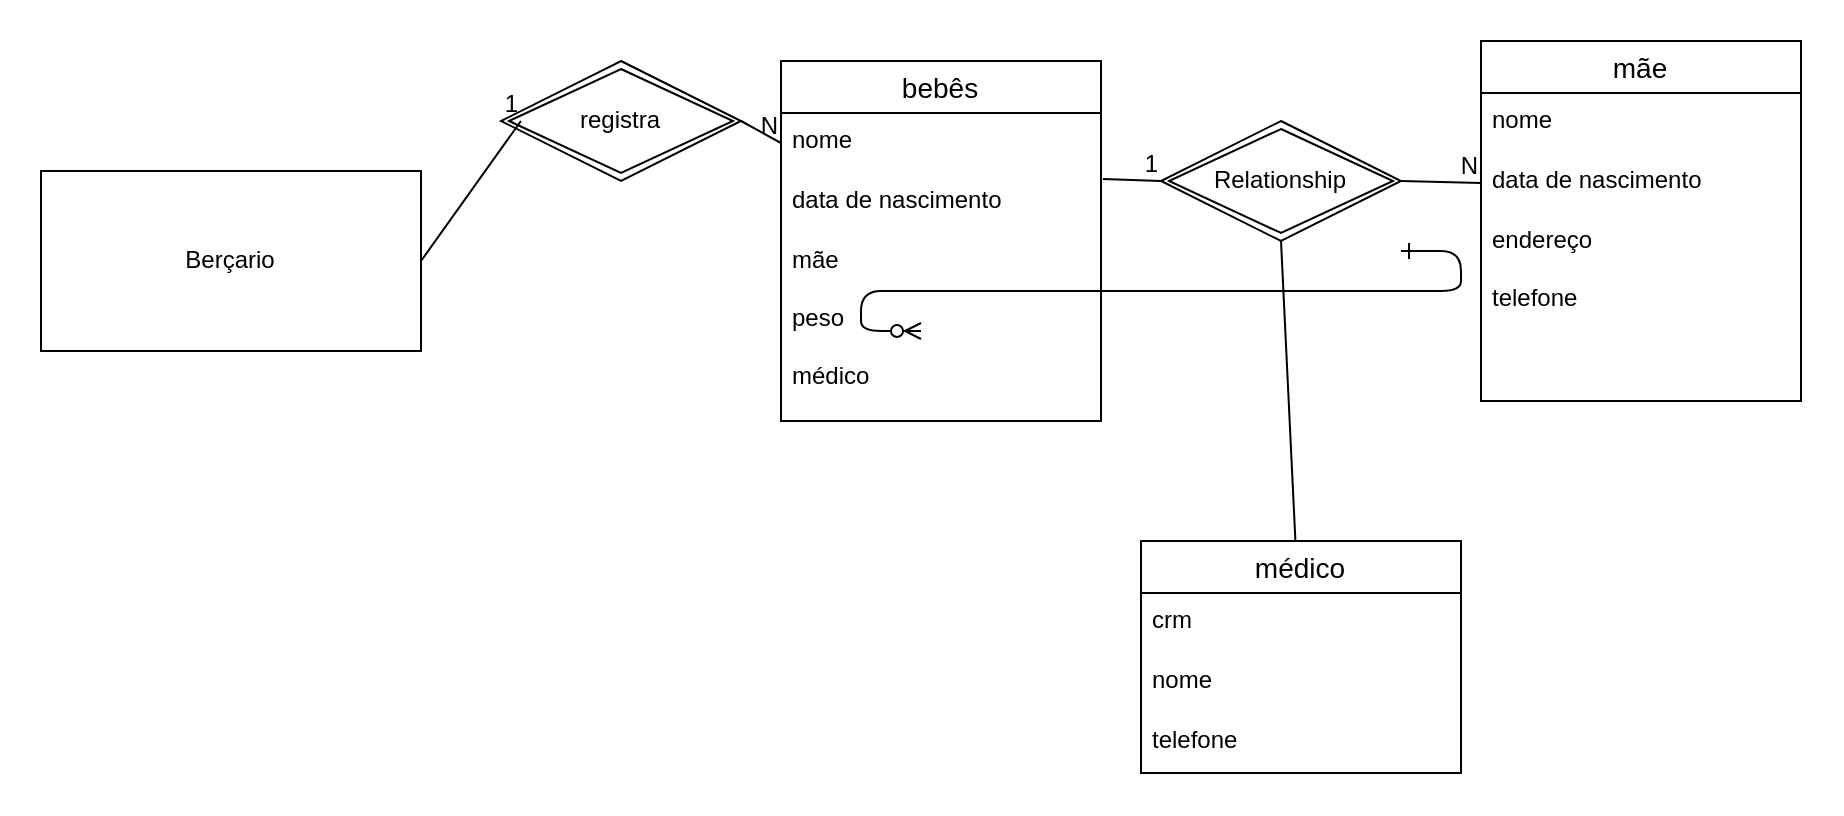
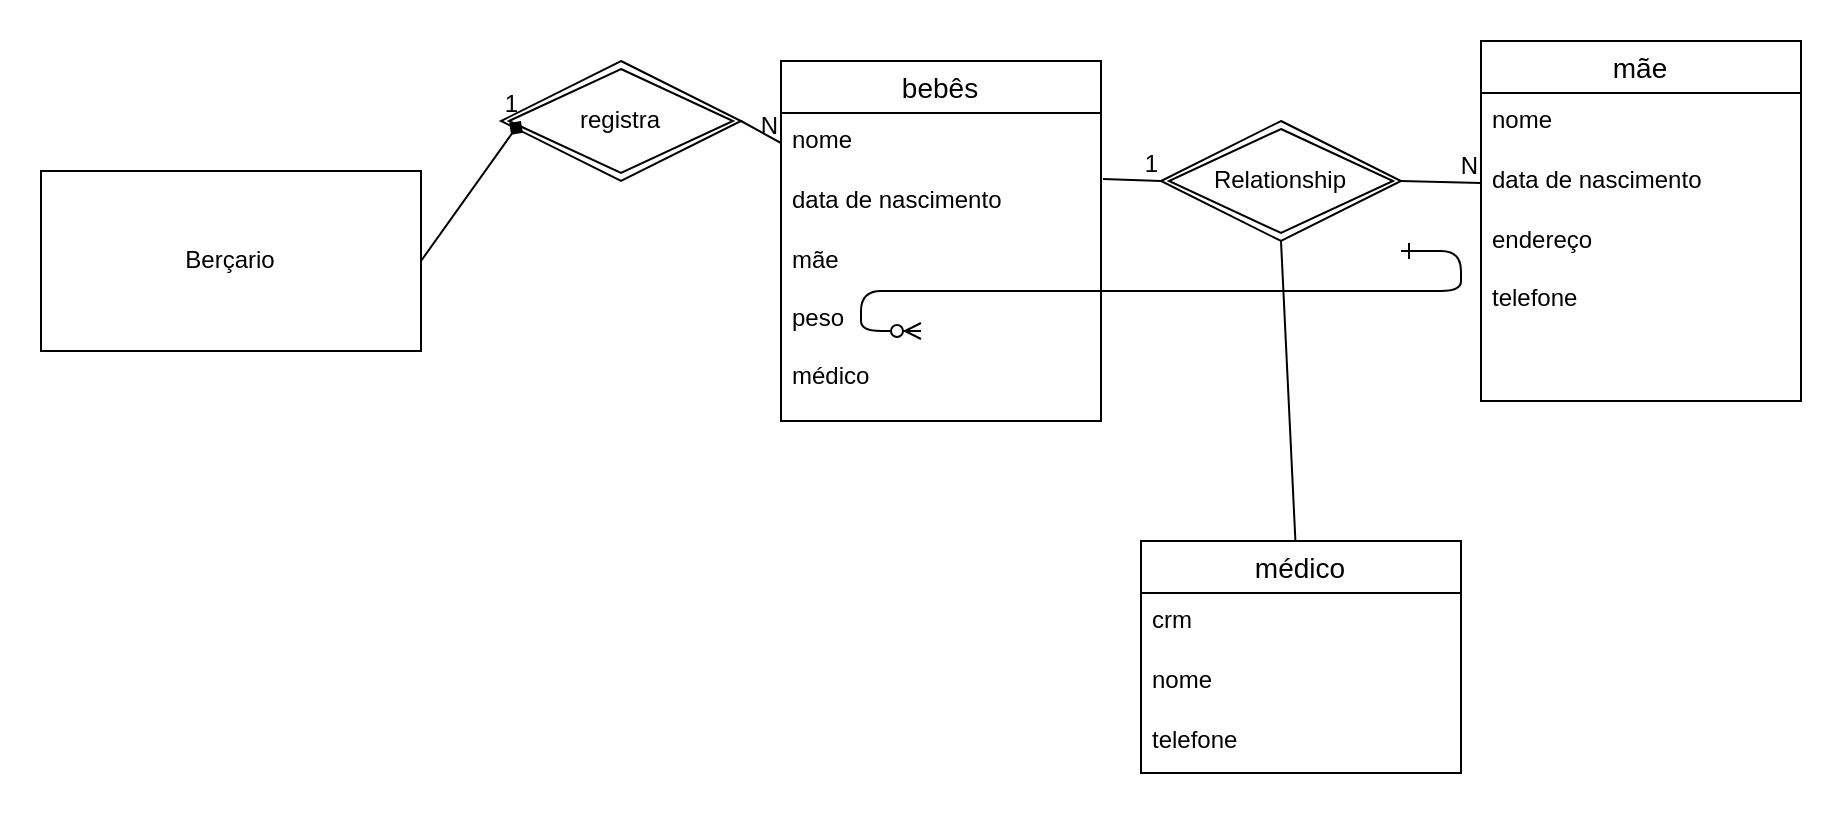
edge "registra" -- "Berçario": arrowhead none -> diamond
